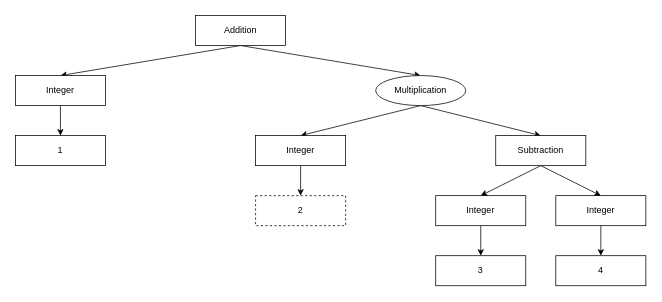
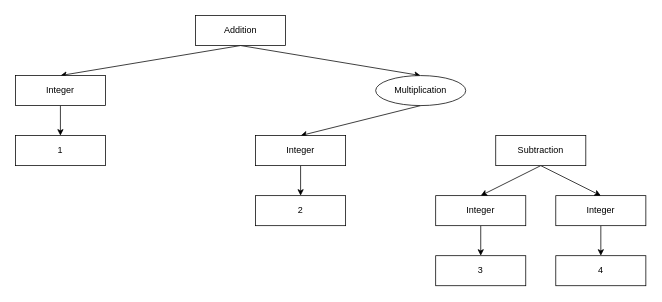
edge "Multiplication" -> "Subtraction": removed
node "2": style dashed -> solid
